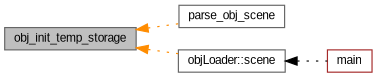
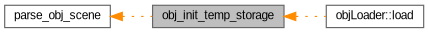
edge "parse_obj_scene" -> "obj_init_temp_storage": reversed
node "objLoader::scene": label "objLoader::scene" -> "objLoader::load"
node "main": removed
